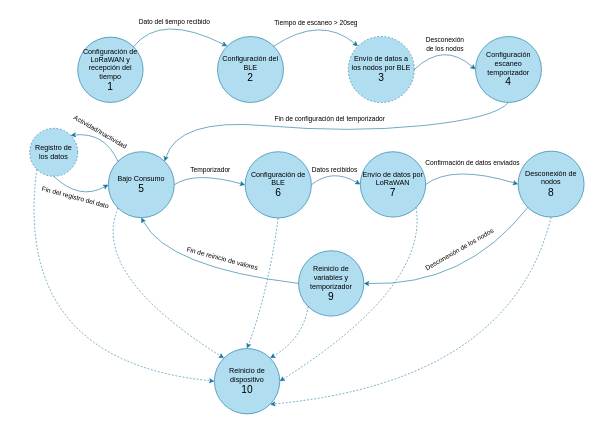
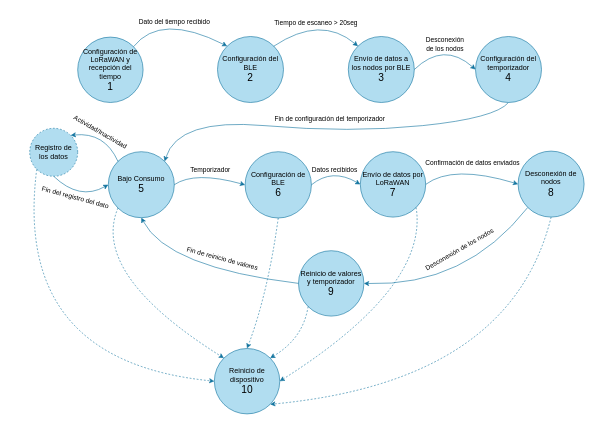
node "Envío de datos a los nodos por BLE 3": style dashed -> solid
node "Configuración escaneo temporizador 4": label "Configuración escaneo temporizador 4" -> "Configuración del temporizador 4"
node "Reinicio de variables y temporizador 9": label "Reinicio de variables y temporizador 9" -> "Reinicio de valores y temporizador 9"
